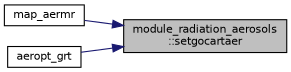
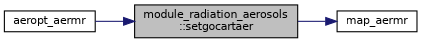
edge "map_aermr" -> "module_radiation_aerosols ::setgocartaer": reversed
node "aeropt_grt": label "aeropt_grt" -> "aeropt_aermr"
